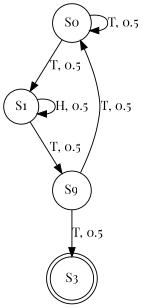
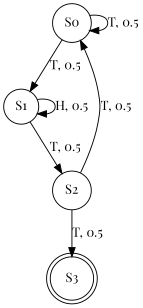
node "S9": label "S9" -> "S2"
